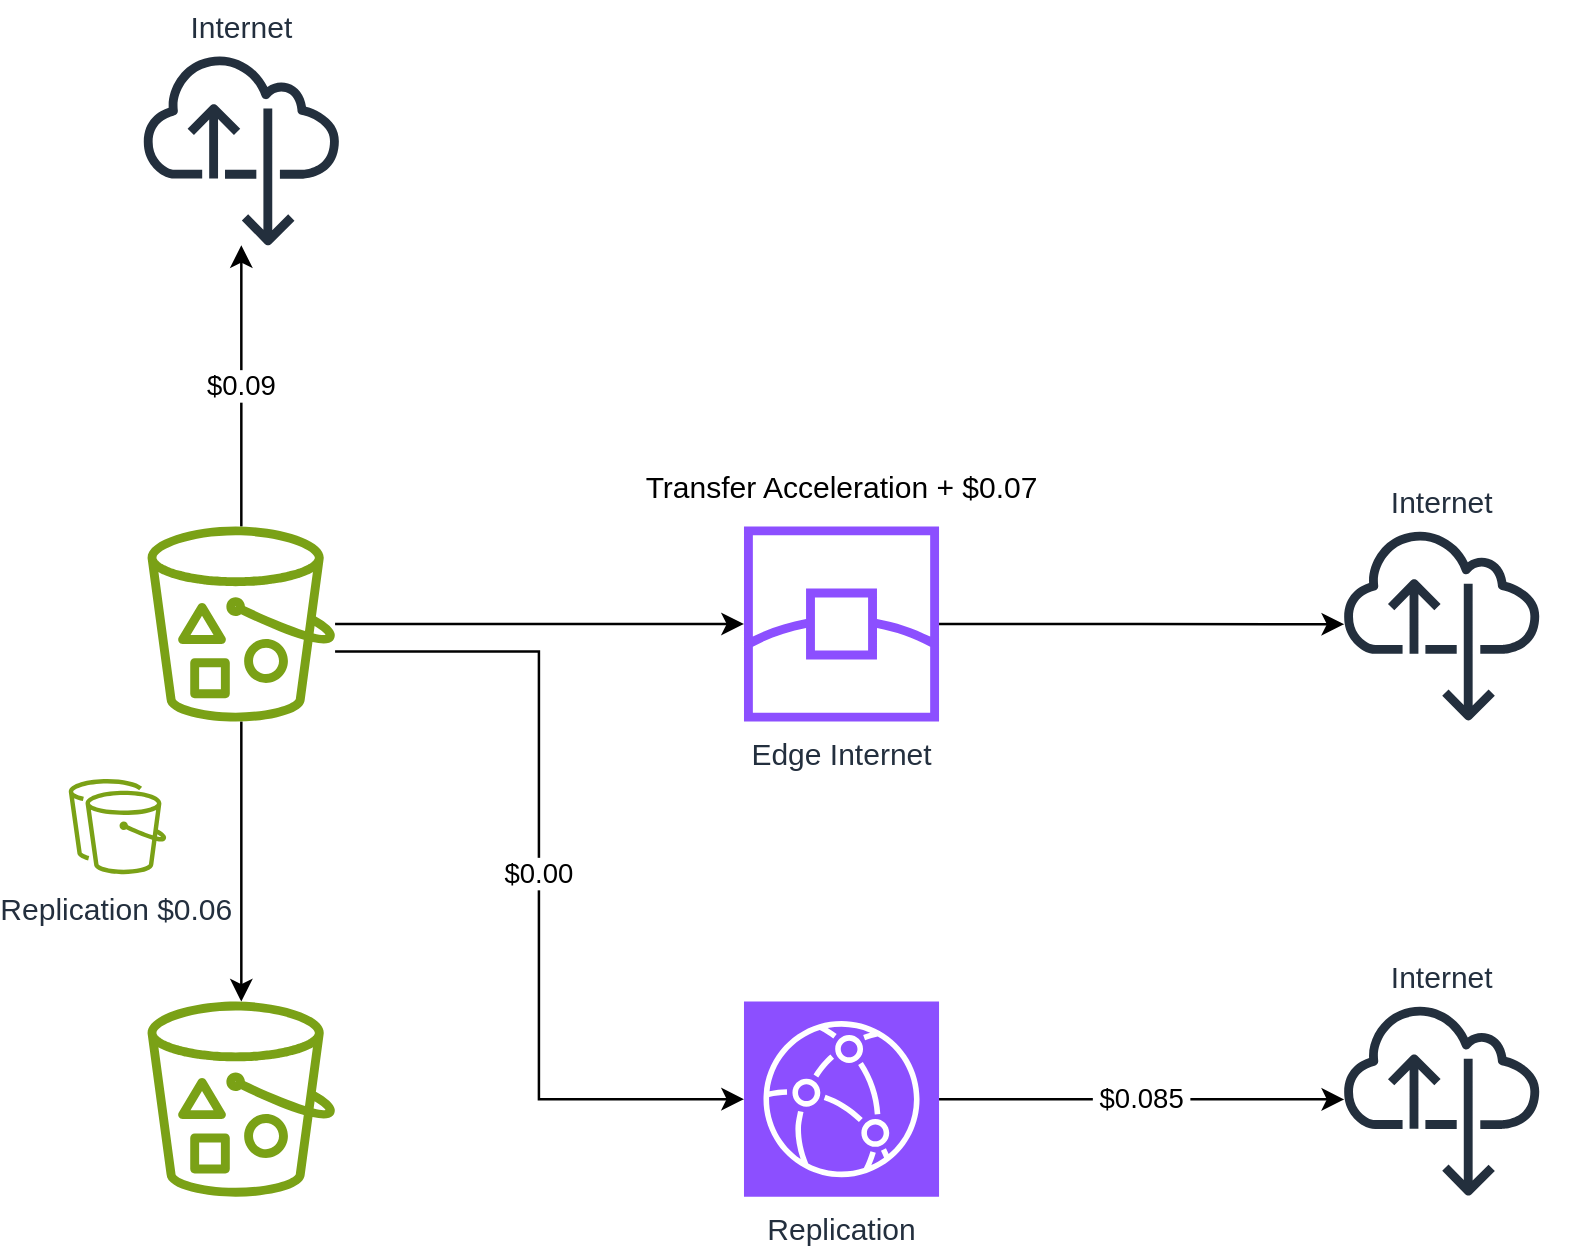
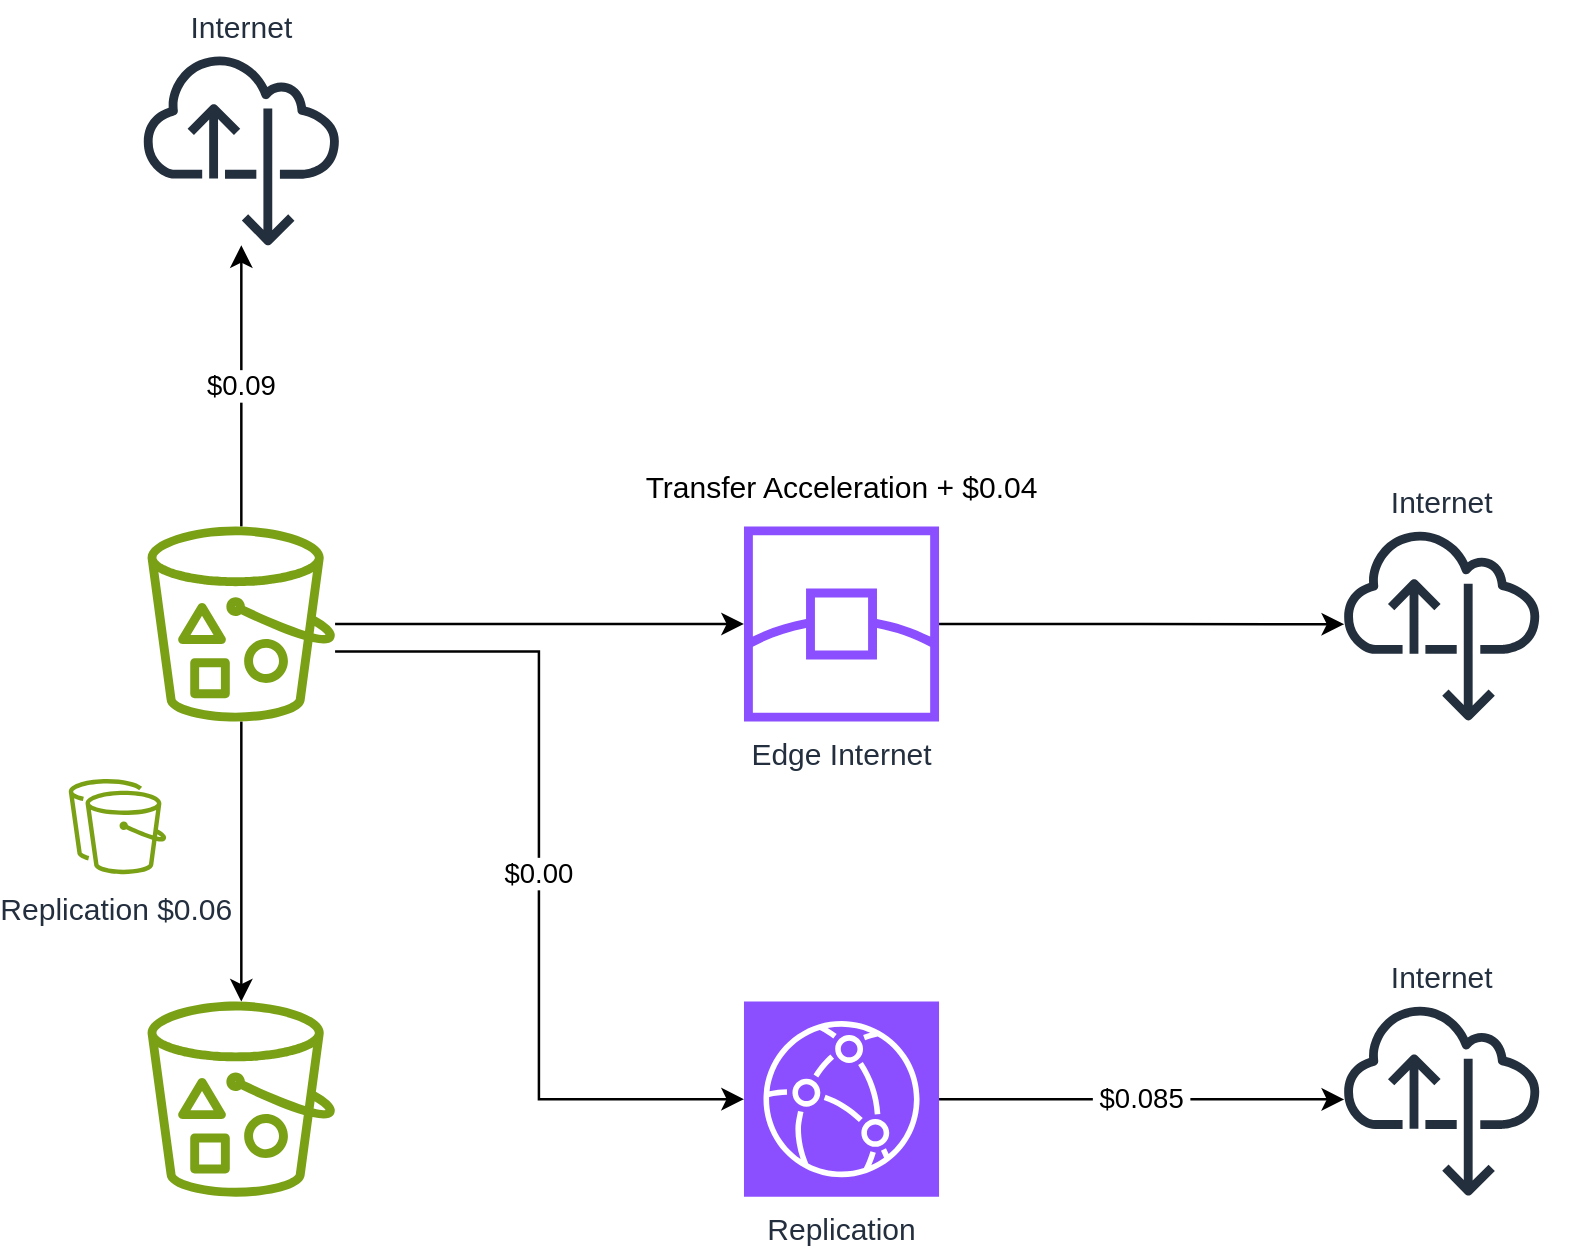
node "Transfer Acceleration + $0.07": label "Transfer Acceleration + $0.07" -> "Transfer Acceleration + $0.04"
